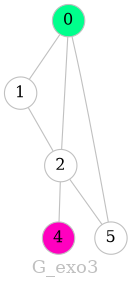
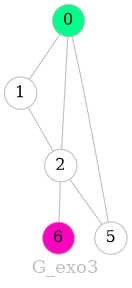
node "4": label "4" -> "6"
